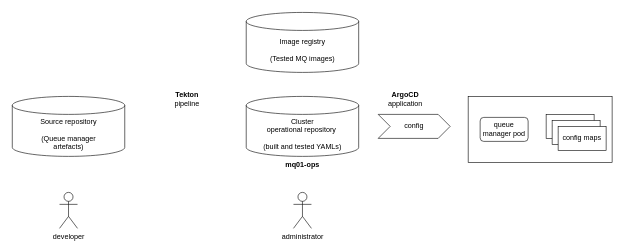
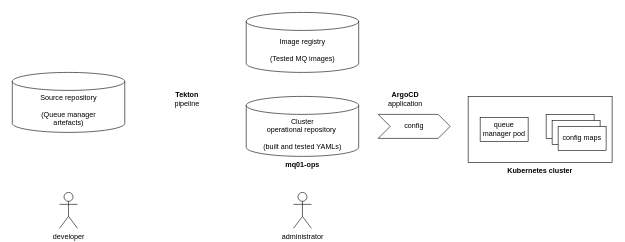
node "Source repository (Queue manager artefacts)": moved (69, 126) -> (69, 102)
node "queue manager pod": shape rounded rectangle -> rectangle
node "Kubernetes cluster": added
